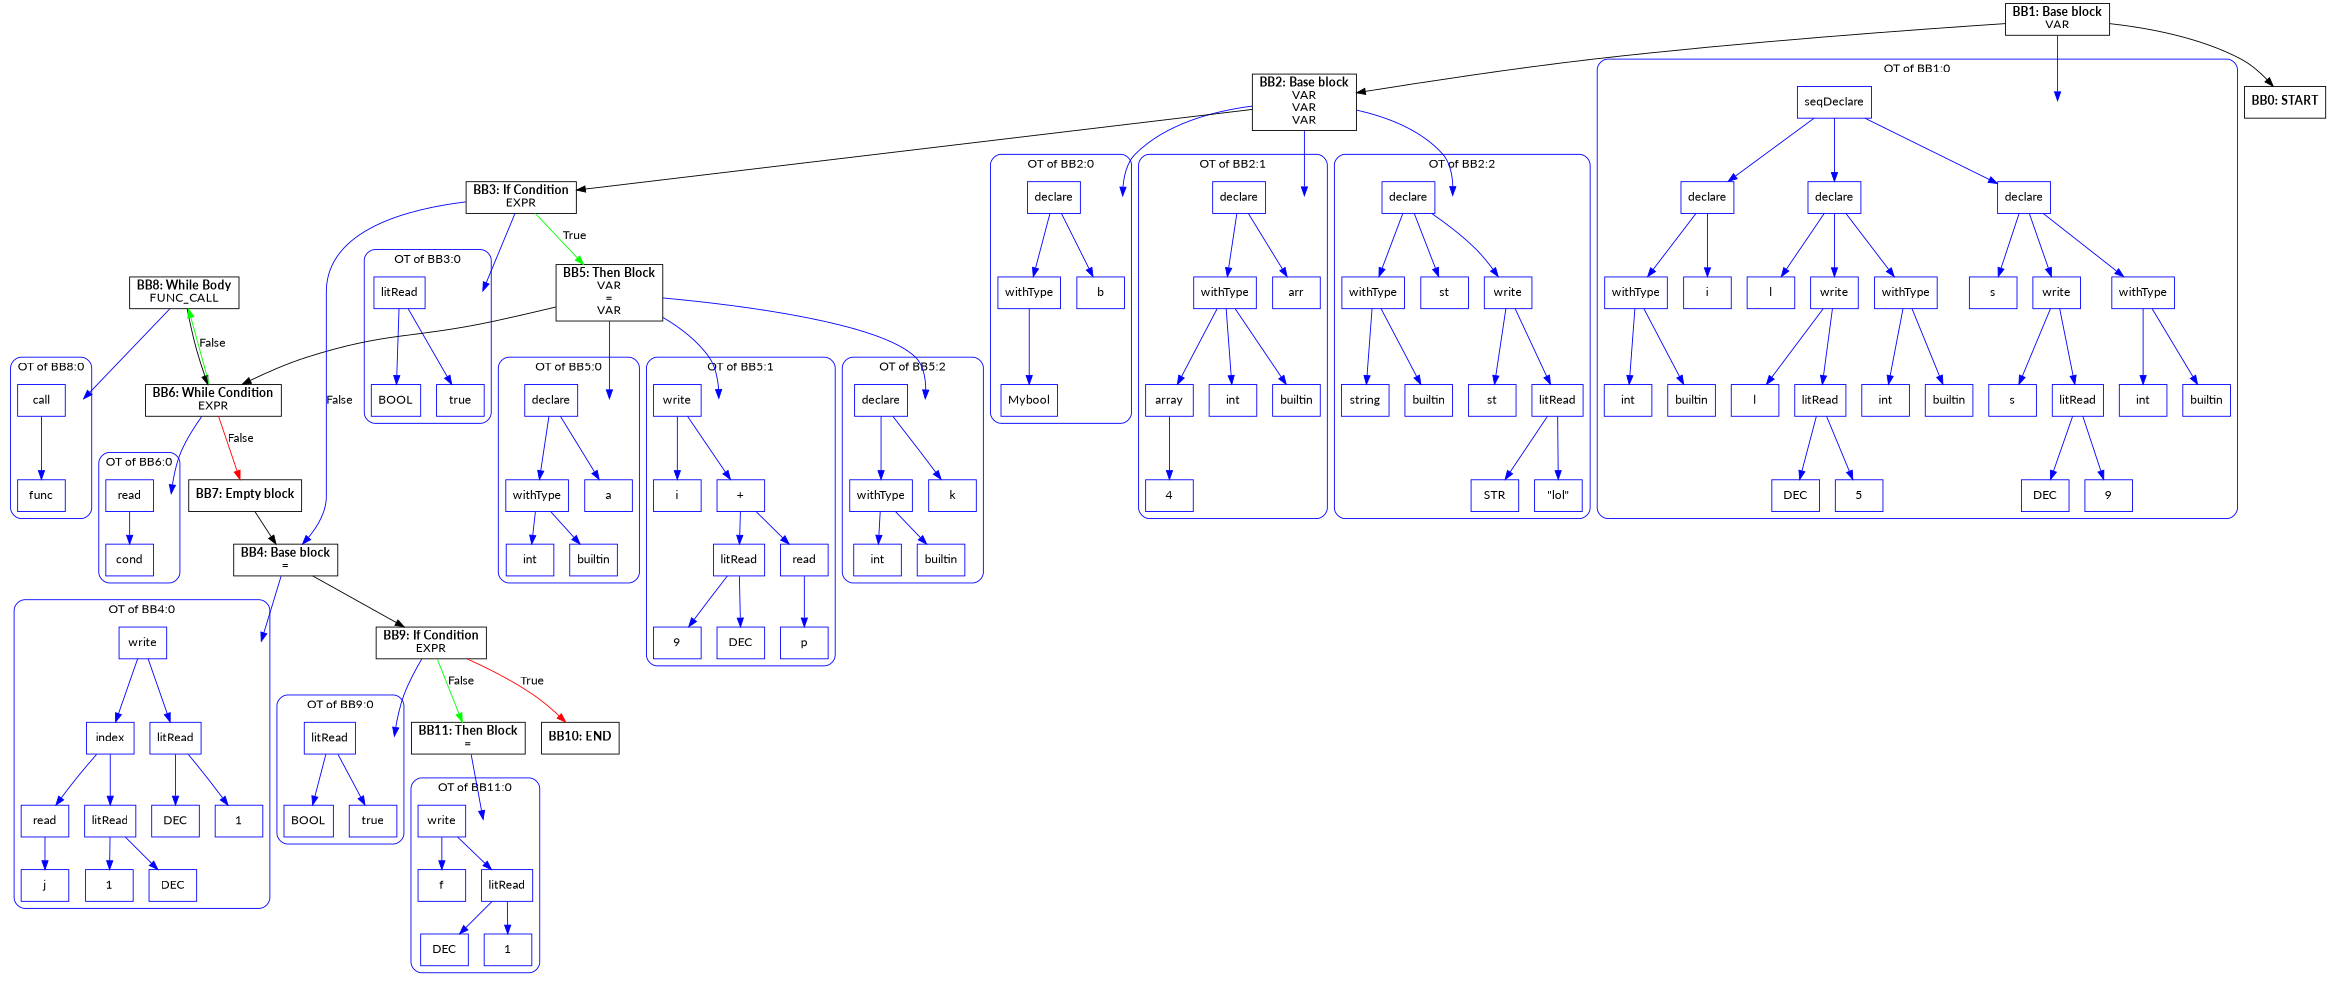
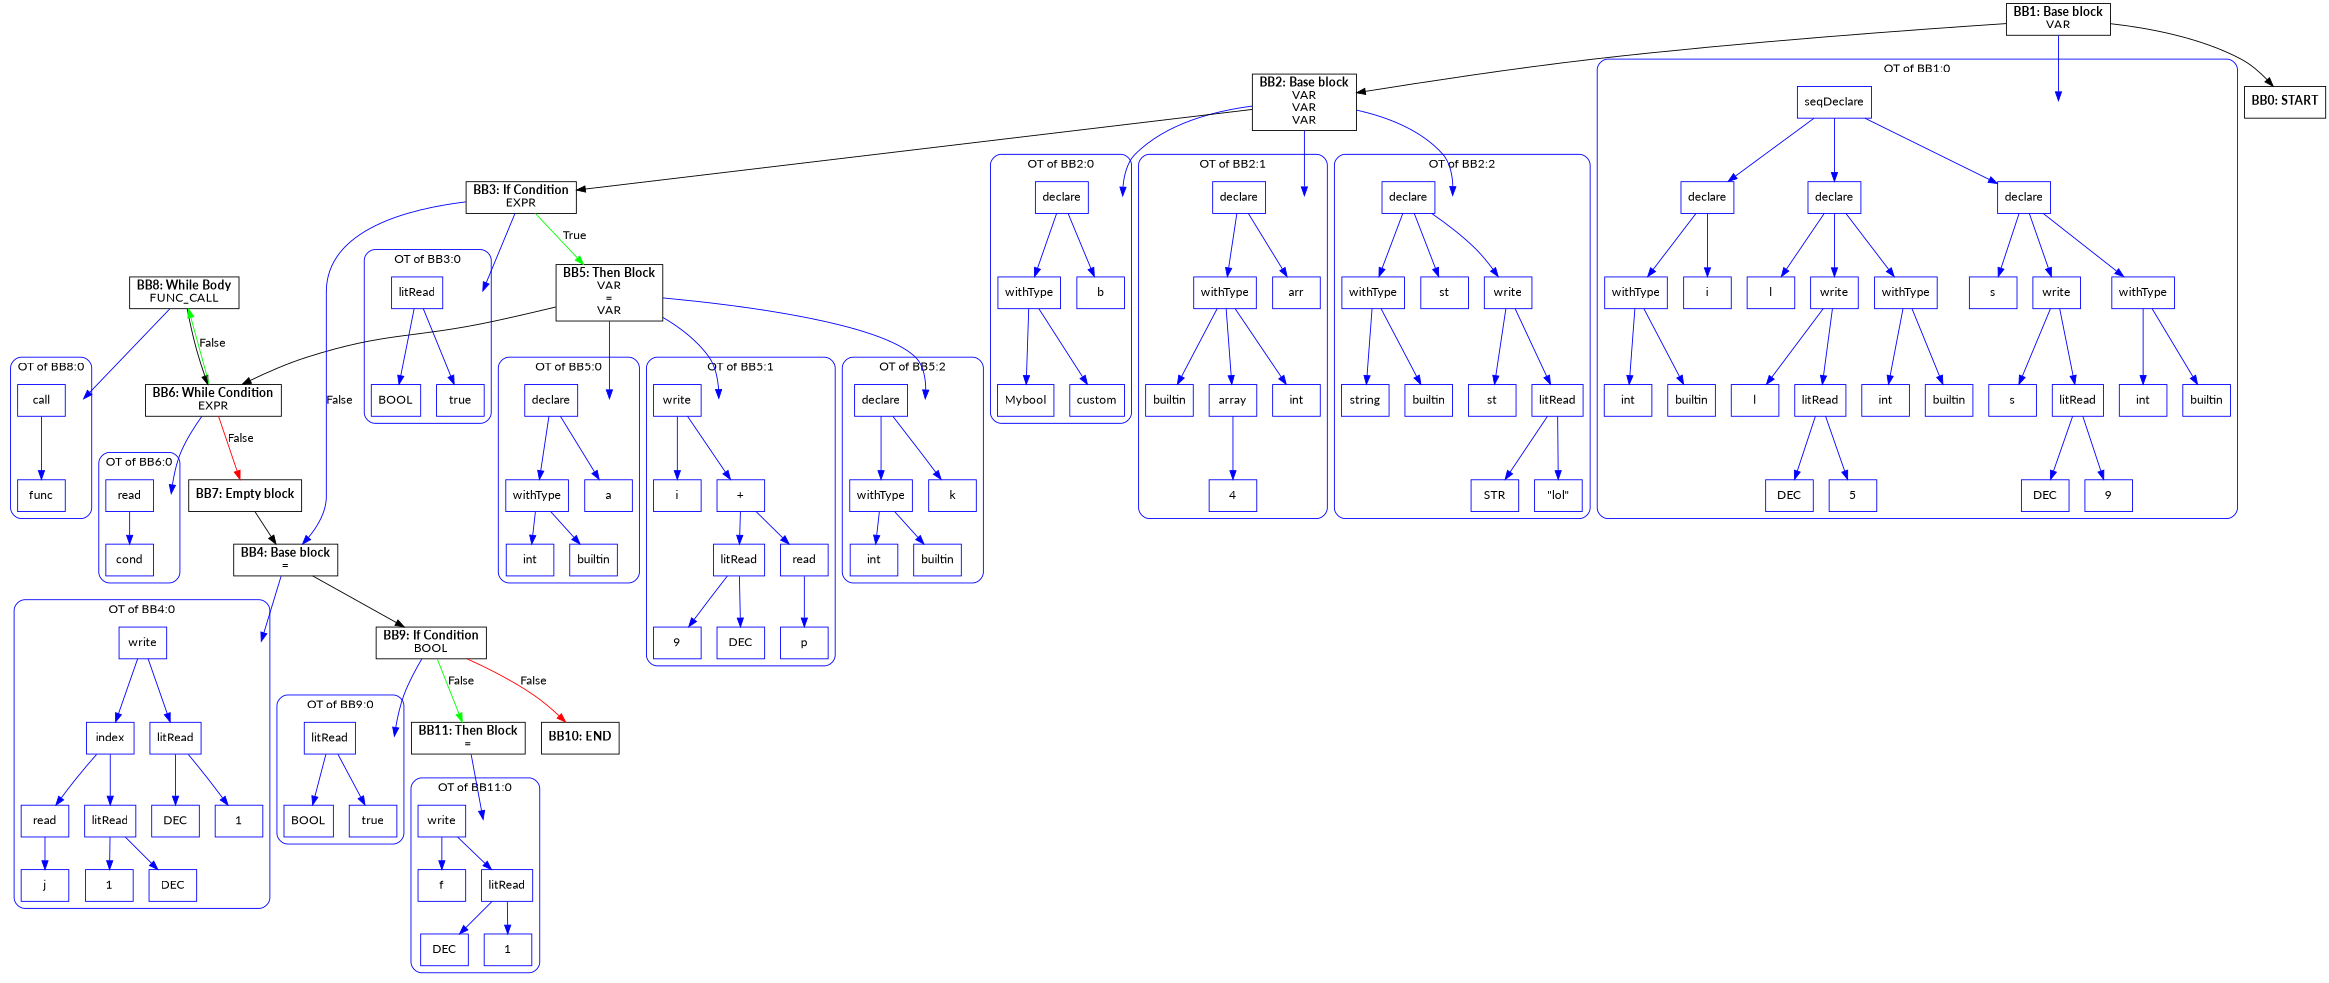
node "custom": added
node "BB9: If Condition": text "EXPR" -> "BOOL"
edge "BB9: If Condition" -> "BB10: END": label "True" -> "False"
